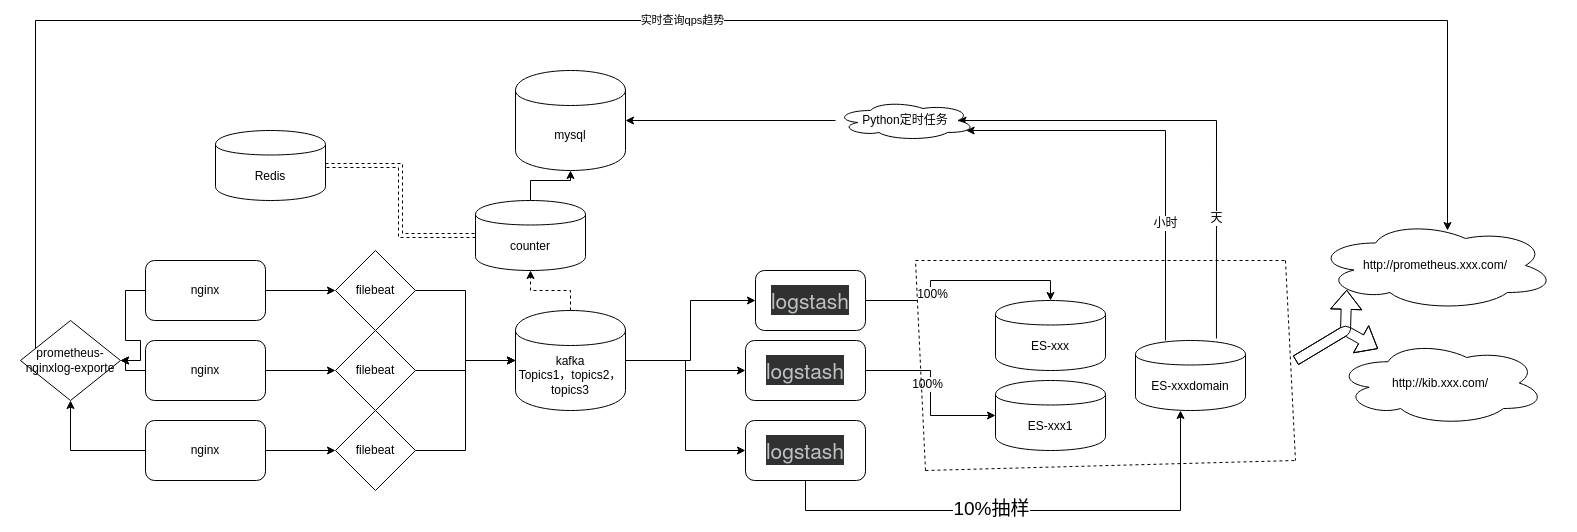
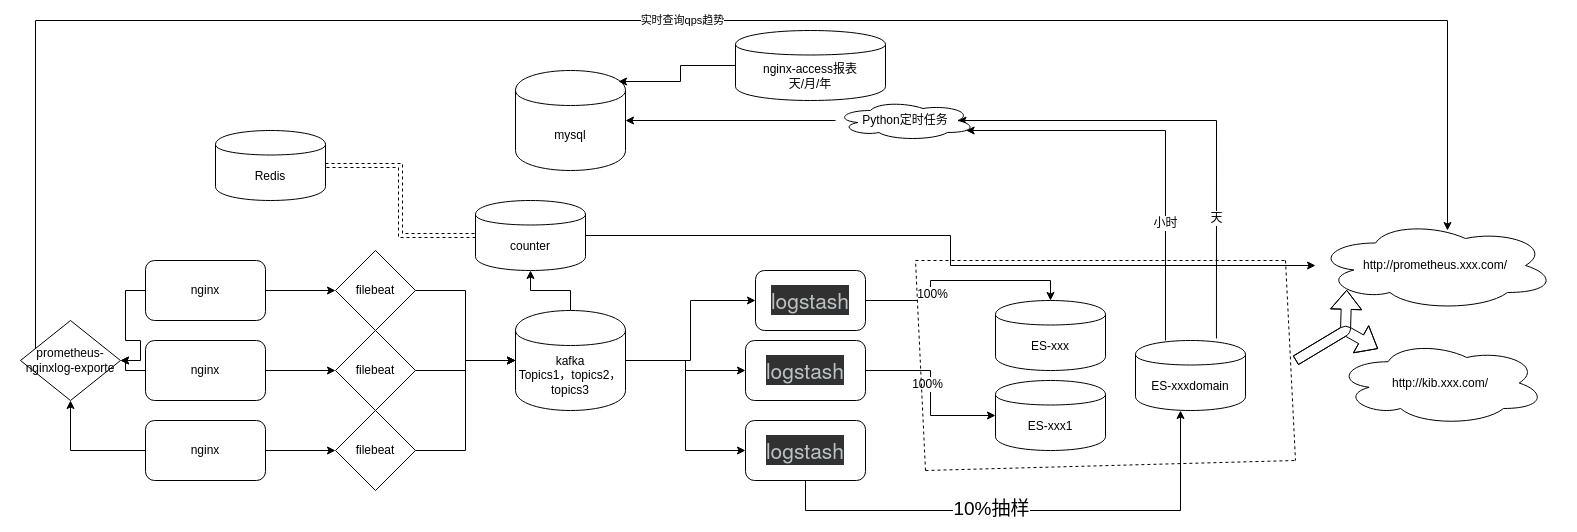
node "nginx-access报表 天/月/年": added
edge "nginx-access报表 天/月/年" -> "mysql": added
edge "counter" -> "mysql": now "counter" -> "http://prometheus.xxx.com/"
edge "kafka Topics1，topics2，topics3" -> "counter": style dashed -> solid
